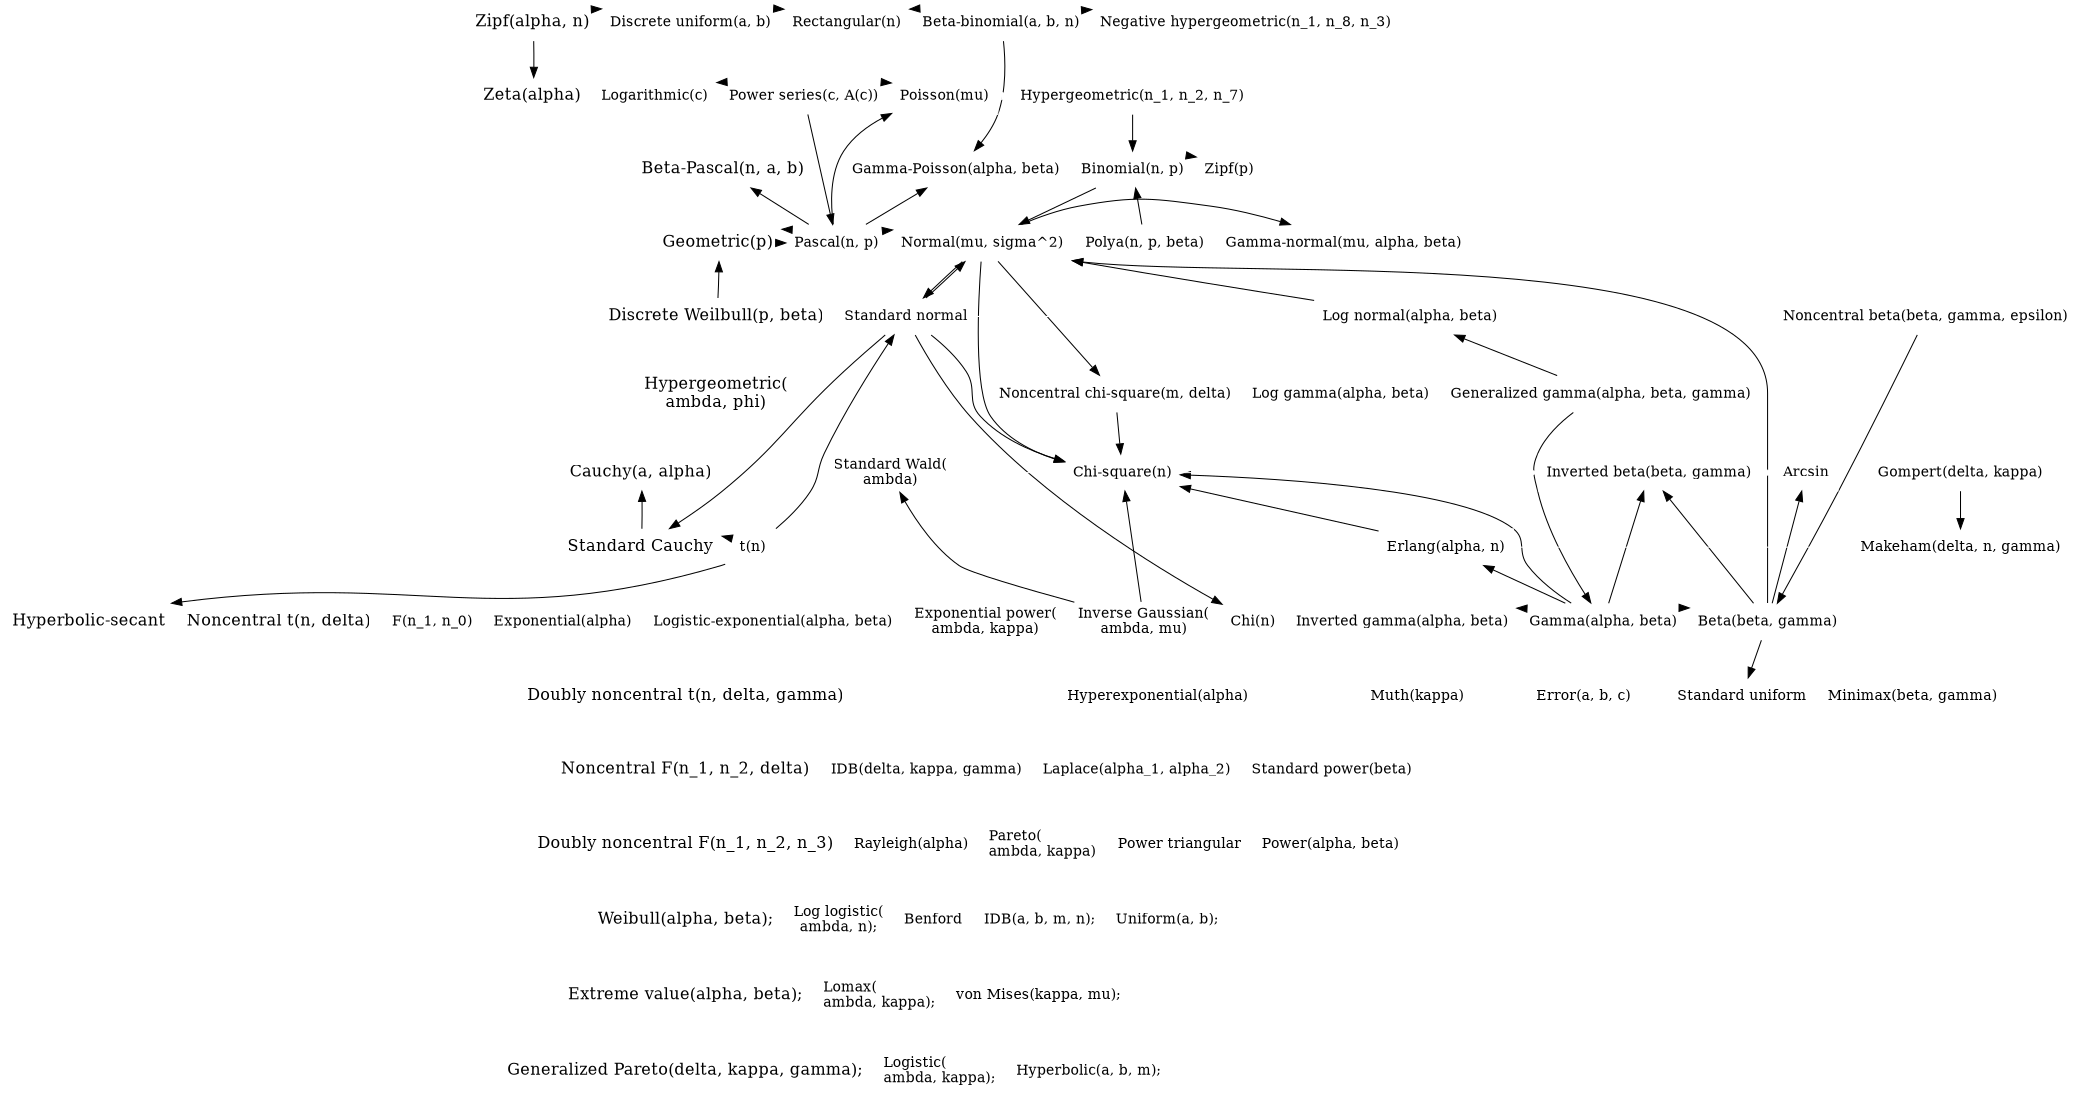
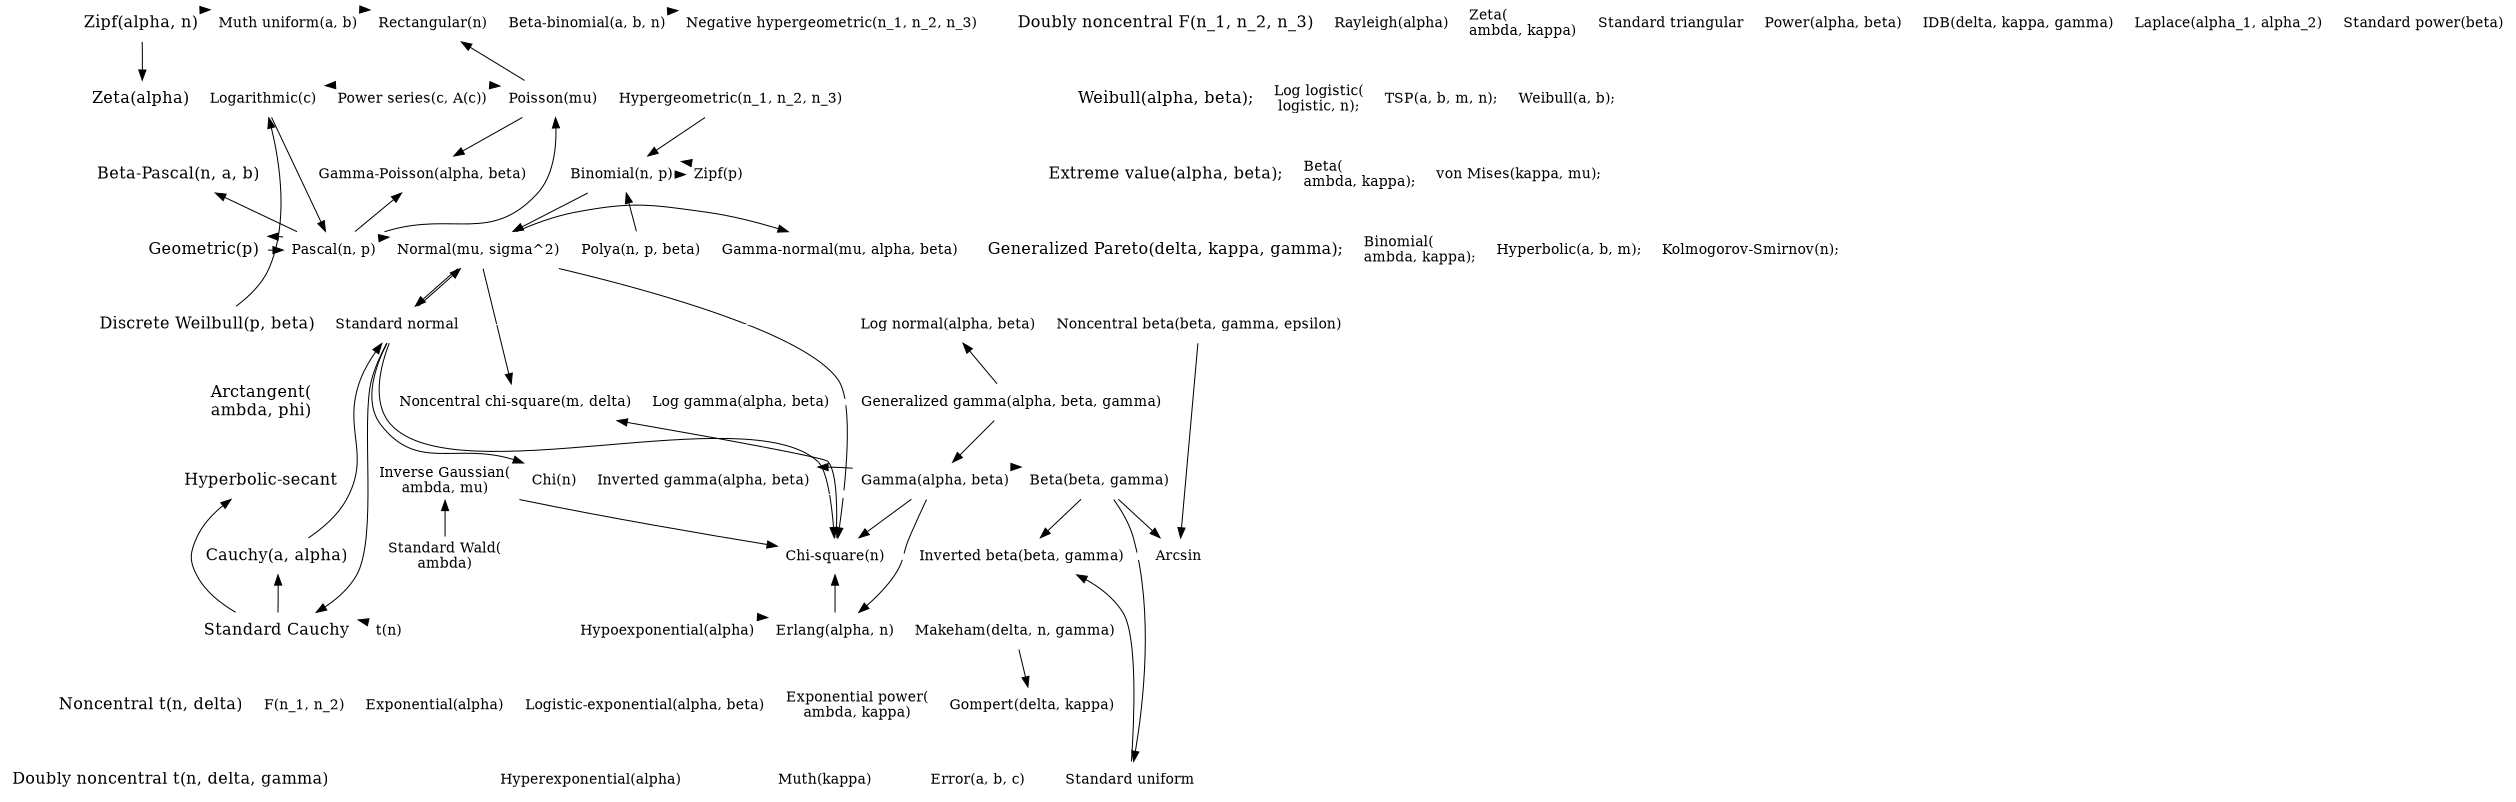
edge "Beta-binomial(a, b, n)" -> "Rectangular(n)": now "Poisson(mu)" -> "Rectangular(n)"
node "Discrete uniform(a, b)": label "Discrete uniform(a, b)" -> "Muth uniform(a, b)"
node "Negative hypergeometric(n_1, n_8, n_3)": label "Negative hypergeometric(n_1, n_8, n_3)" -> "Negative hypergeometric(n_1, n_2, n_3)"
edge "Beta-binomial(a, b, n)" -> "Gamma-Poisson(alpha, beta)": now "Poisson(mu)" -> "Gamma-Poisson(alpha, beta)"
node "Hypergeometric(n_1, n_2, n_7)": label "Hypergeometric(n_1, n_2, n_7)" -> "Hypergeometric(n_1, n_2, n_3)"
edge "Zipf(p)" -> "Binomial(n, p)": added
edge "Power series(c, A(c))" -> "Pascal(n, p)": now "Logarithmic(c)" -> "Pascal(n, p)"
node "Kolmogorov-Smirnov(n);": added
edge "Log normal(alpha, beta)" -> "Normal(mu, sigma^2)": removed
edge "Beta(beta, gamma)" -> "Normal(mu, sigma^2)": removed
edge "Discrete Weilbull(p, beta)" -> "Geometric(p)": now "Discrete Weilbull(p, beta)" -> "Logarithmic(c)"
node "Hypergeometric( ambda, phi)": label "Hypergeometric( ambda, phi)" -> "Arctangent( ambda, phi)"
edge "Noncentral chi-square(m, delta)" -> "Chi-square(n)": reversed
edge "t(n)" -> "Standard normal": now "Cauchy(a, alpha)" -> "Standard normal"
edge "Noncentral beta(beta, gamma, epsilon)" -> "Beta(beta, gamma)": now "Noncentral beta(beta, gamma, epsilon)" -> "Arcsin"
edge "Gompert(delta, kappa)" -> "Makeham(delta, n, gamma)": reversed
edge "Gamma(alpha, beta)" -> "Inverted beta(beta, gamma)": now "Standard uniform" -> "Inverted beta(beta, gamma)"
edge "Inverse Gaussian( ambda, mu)" -> "Standard Wald( ambda)": reversed
edge "t(n)" -> "Hyperbolic-secant": now "Standard Cauchy" -> "Hyperbolic-secant"
node "F(n_1, n_0)": label "F(n_1, n_0)" -> "F(n_1, n_2)"
node "Hypoexponential(alpha)": added
node "Minimax(beta, gamma)": removed
node "Noncentral F(n_1, n_2, delta)": removed
node "Pareto( ambda, kappa)": label "Pareto( ambda, kappa)" -> "Zeta( ambda, kappa)"
node "Power triangular": label "Power triangular" -> "Standard triangular"
node "Log logistic( ambda, n);": label "Log logistic( ambda, n);" -> "Log logistic( logistic, n);"
node "Benford": removed
node "IDB(a, b, m, n);": label "IDB(a, b, m, n);" -> "TSP(a, b, m, n);"
node "Uniform(a, b);": label "Uniform(a, b);" -> "Weibull(a, b);"
node "Lomax( ambda, kappa);": label "Lomax( ambda, kappa);" -> "Beta( ambda, kappa);"
node "Logistic( ambda, kappa);": label "Logistic( ambda, kappa);" -> "Binomial( ambda, kappa);"
